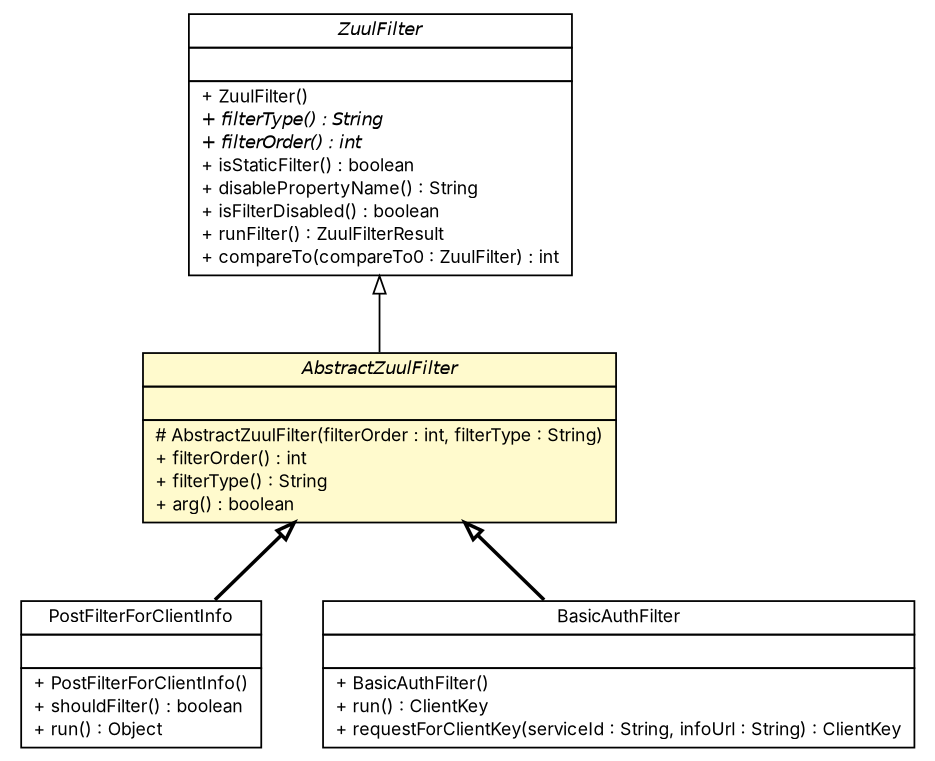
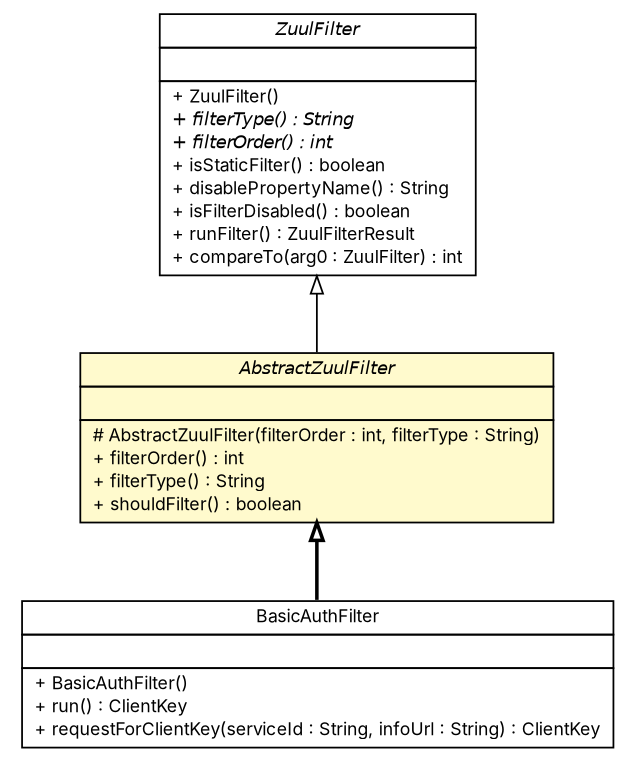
node "ZuulFilter": text "+ compareTo(compareTo0 : ZuulFilter) : int" -> "+ compareTo(arg0 : ZuulFilter) : int"
node "AbstractZuulFilter": text "+ arg() : boolean" -> "+ shouldFilter() : boolean"
node "PostFilterForClientInfo": removed
